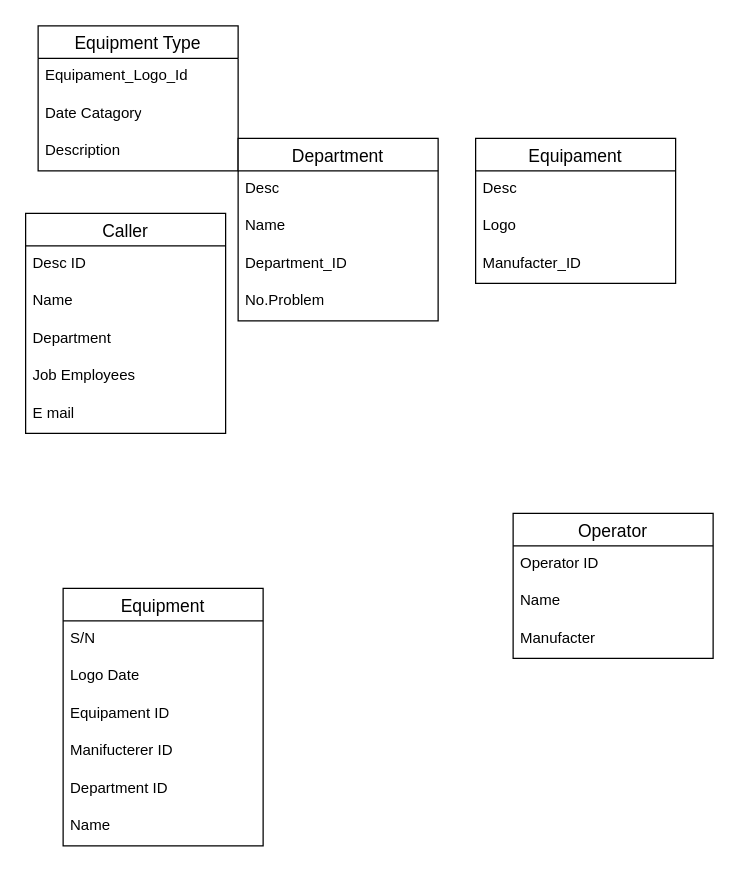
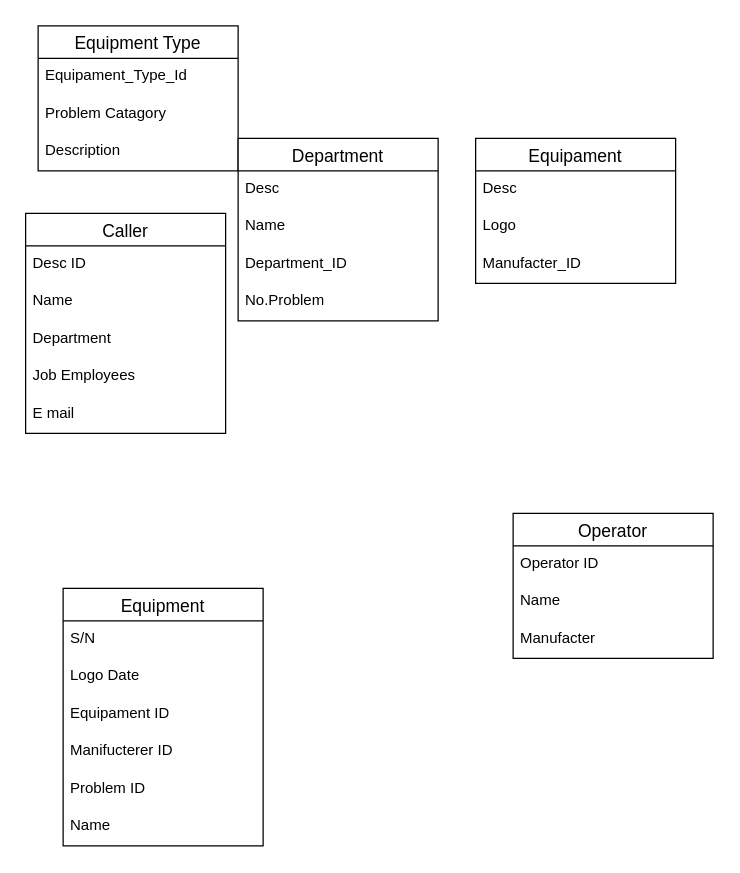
node "Equipament_Logo_Id": label "Equipament_Logo_Id" -> "Equipament_Type_Id"
node "Date Catagory": label "Date Catagory" -> "Problem Catagory"
node "Department ID": label "Department ID" -> "Problem ID"
